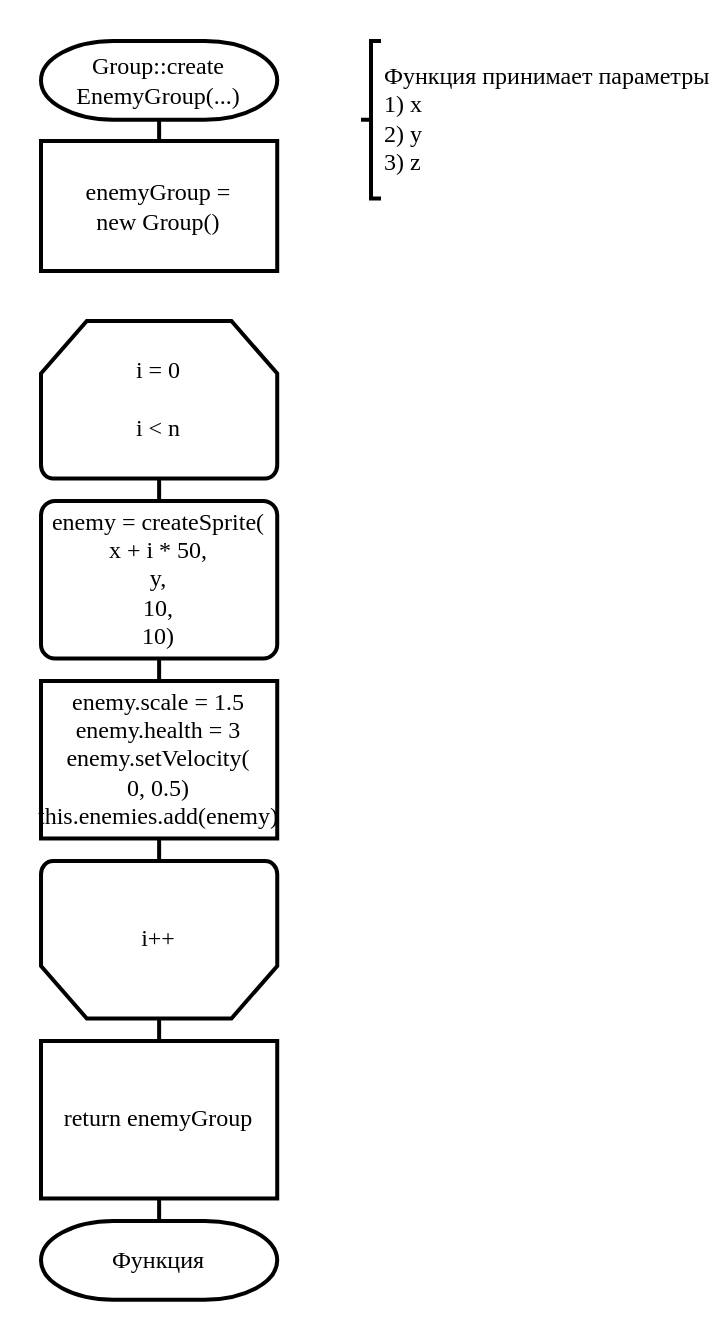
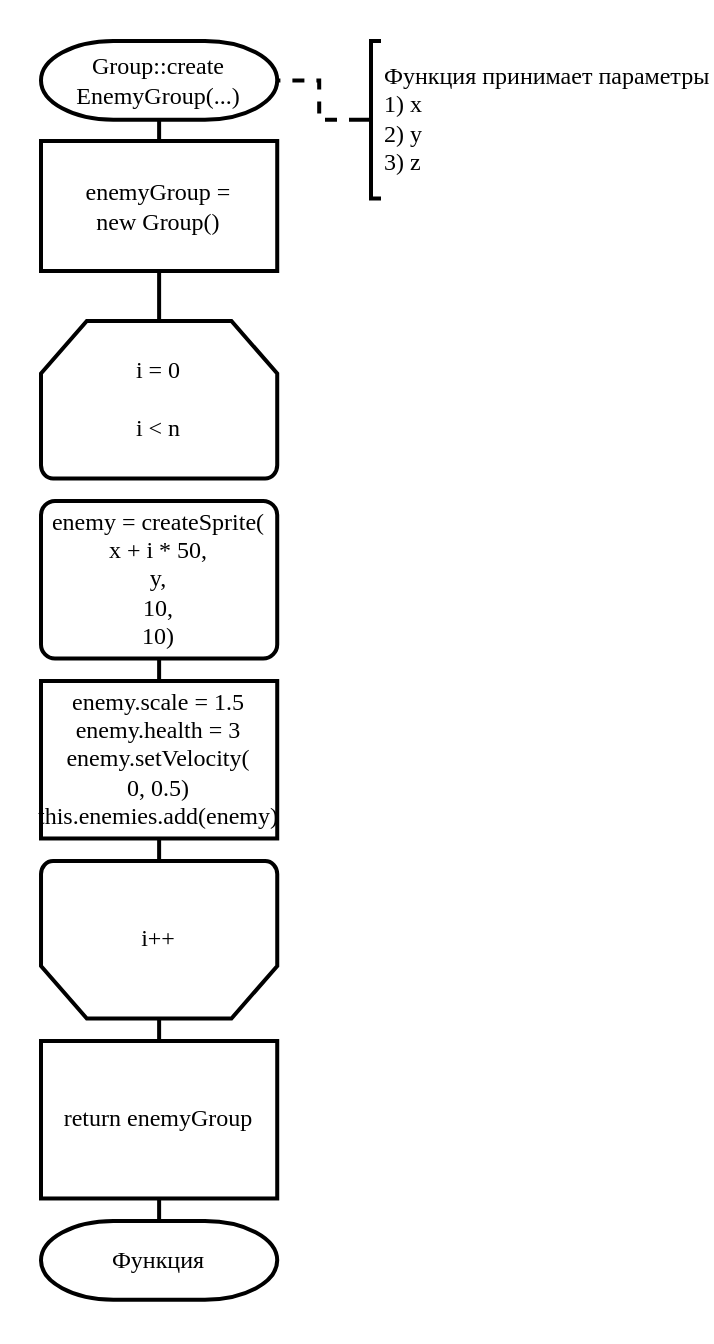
edge "Group::create EnemyGroup(...)" -- "Функция принимает параметры 1) x 2) y 3) z": added
edge "enemyGroup = new Group()" -- "i = 0 i < n": added
edge "i = 0 i < n" -- "enemy = createSprite( x + i * 50, y, 10, 10)": removed
